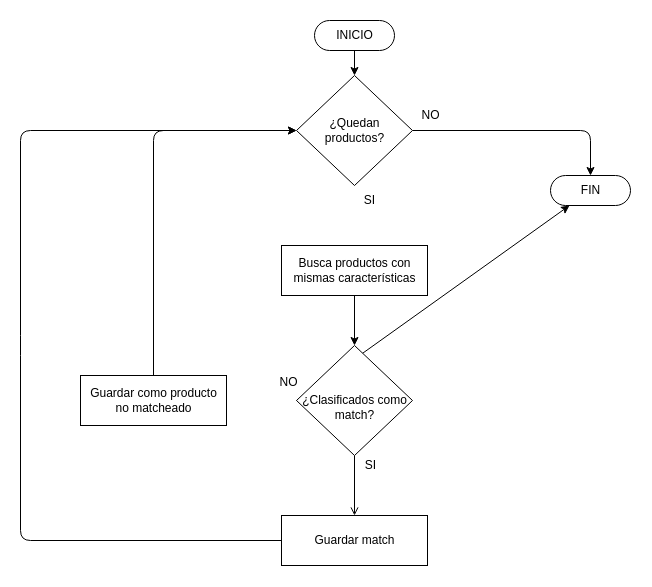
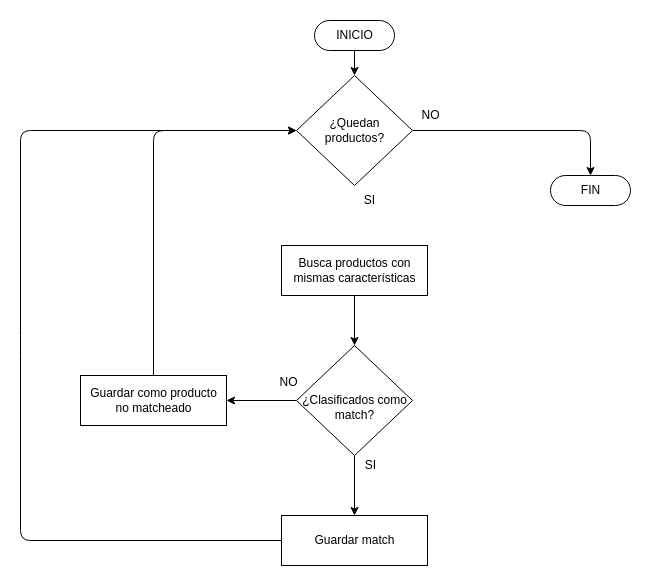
edge "¿Clasificados como match?" -> "FIN": now "¿Clasificados como match?" -> "Guardar como producto no matcheado"
edge "¿Clasificados como match?" -> "Guardar match": arrowhead open -> classic
